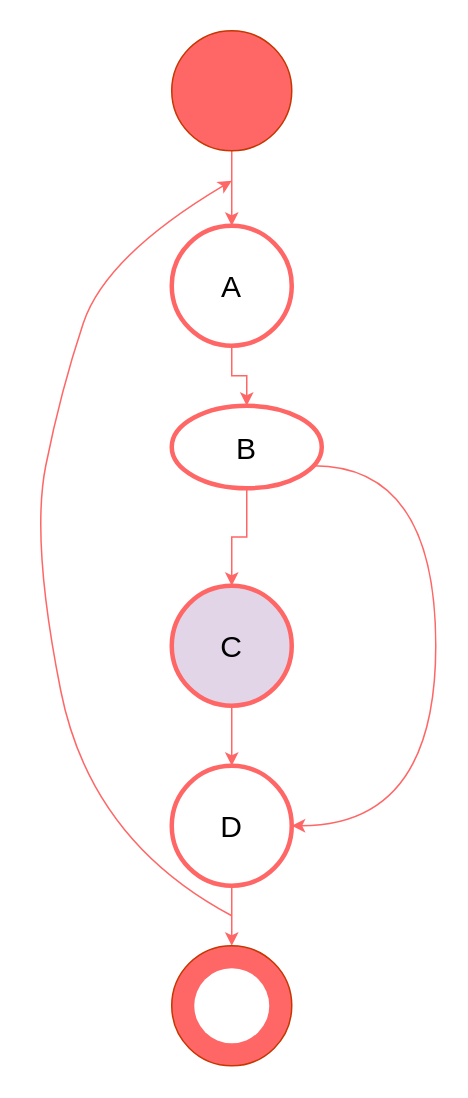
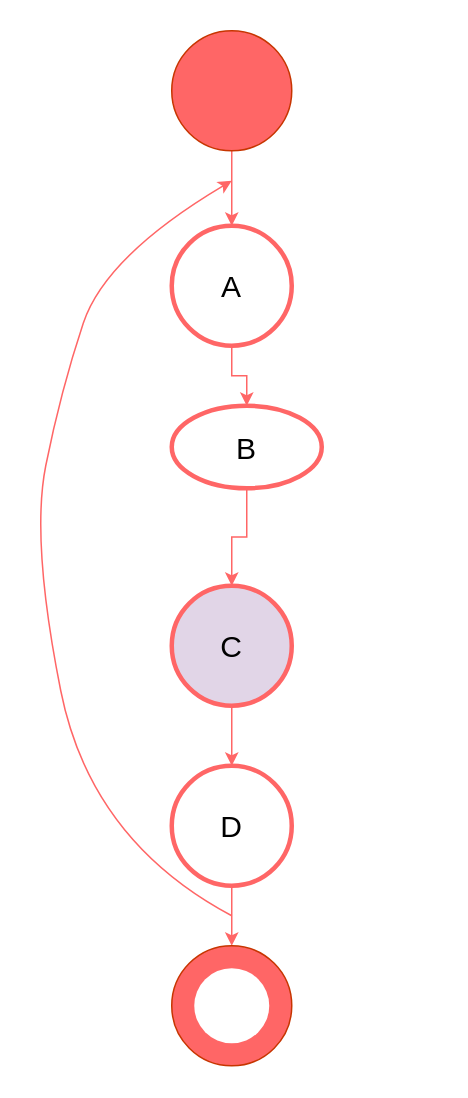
edge "B" -> "D": removed
